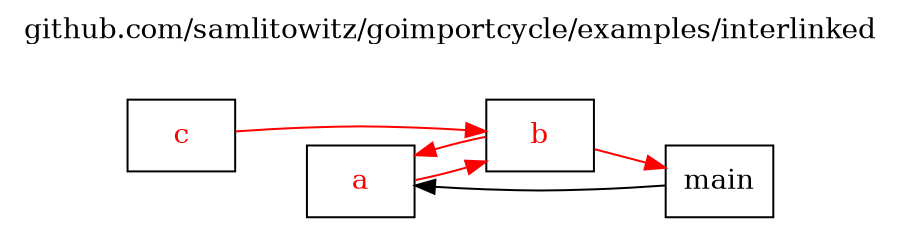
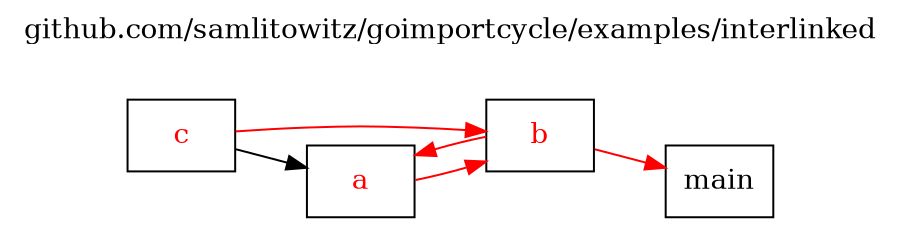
edge "main" -> "a": now "c" -> "a"
